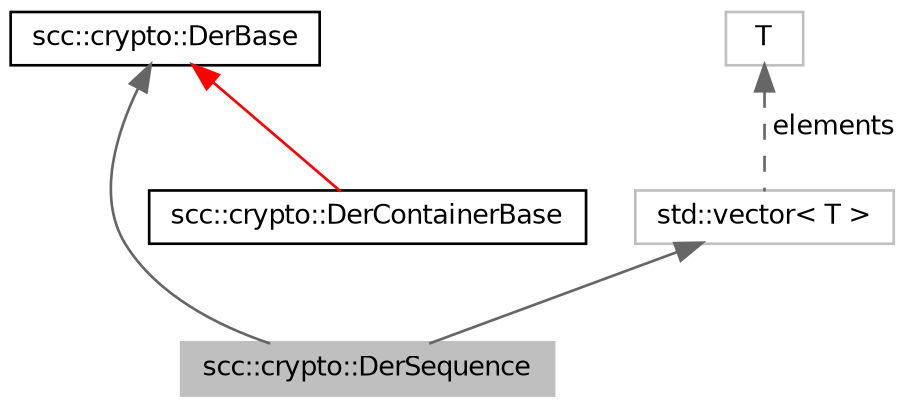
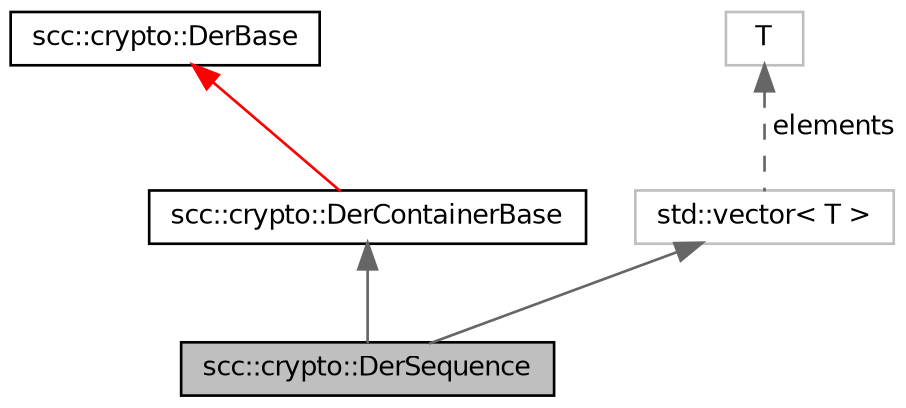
edge "scc::crypto::DerSequence" -> "scc::crypto::DerBase": now "scc::crypto::DerSequence" -> "scc::crypto::DerContainerBase"
node "scc::crypto::DerSequence": color grey75 -> black
